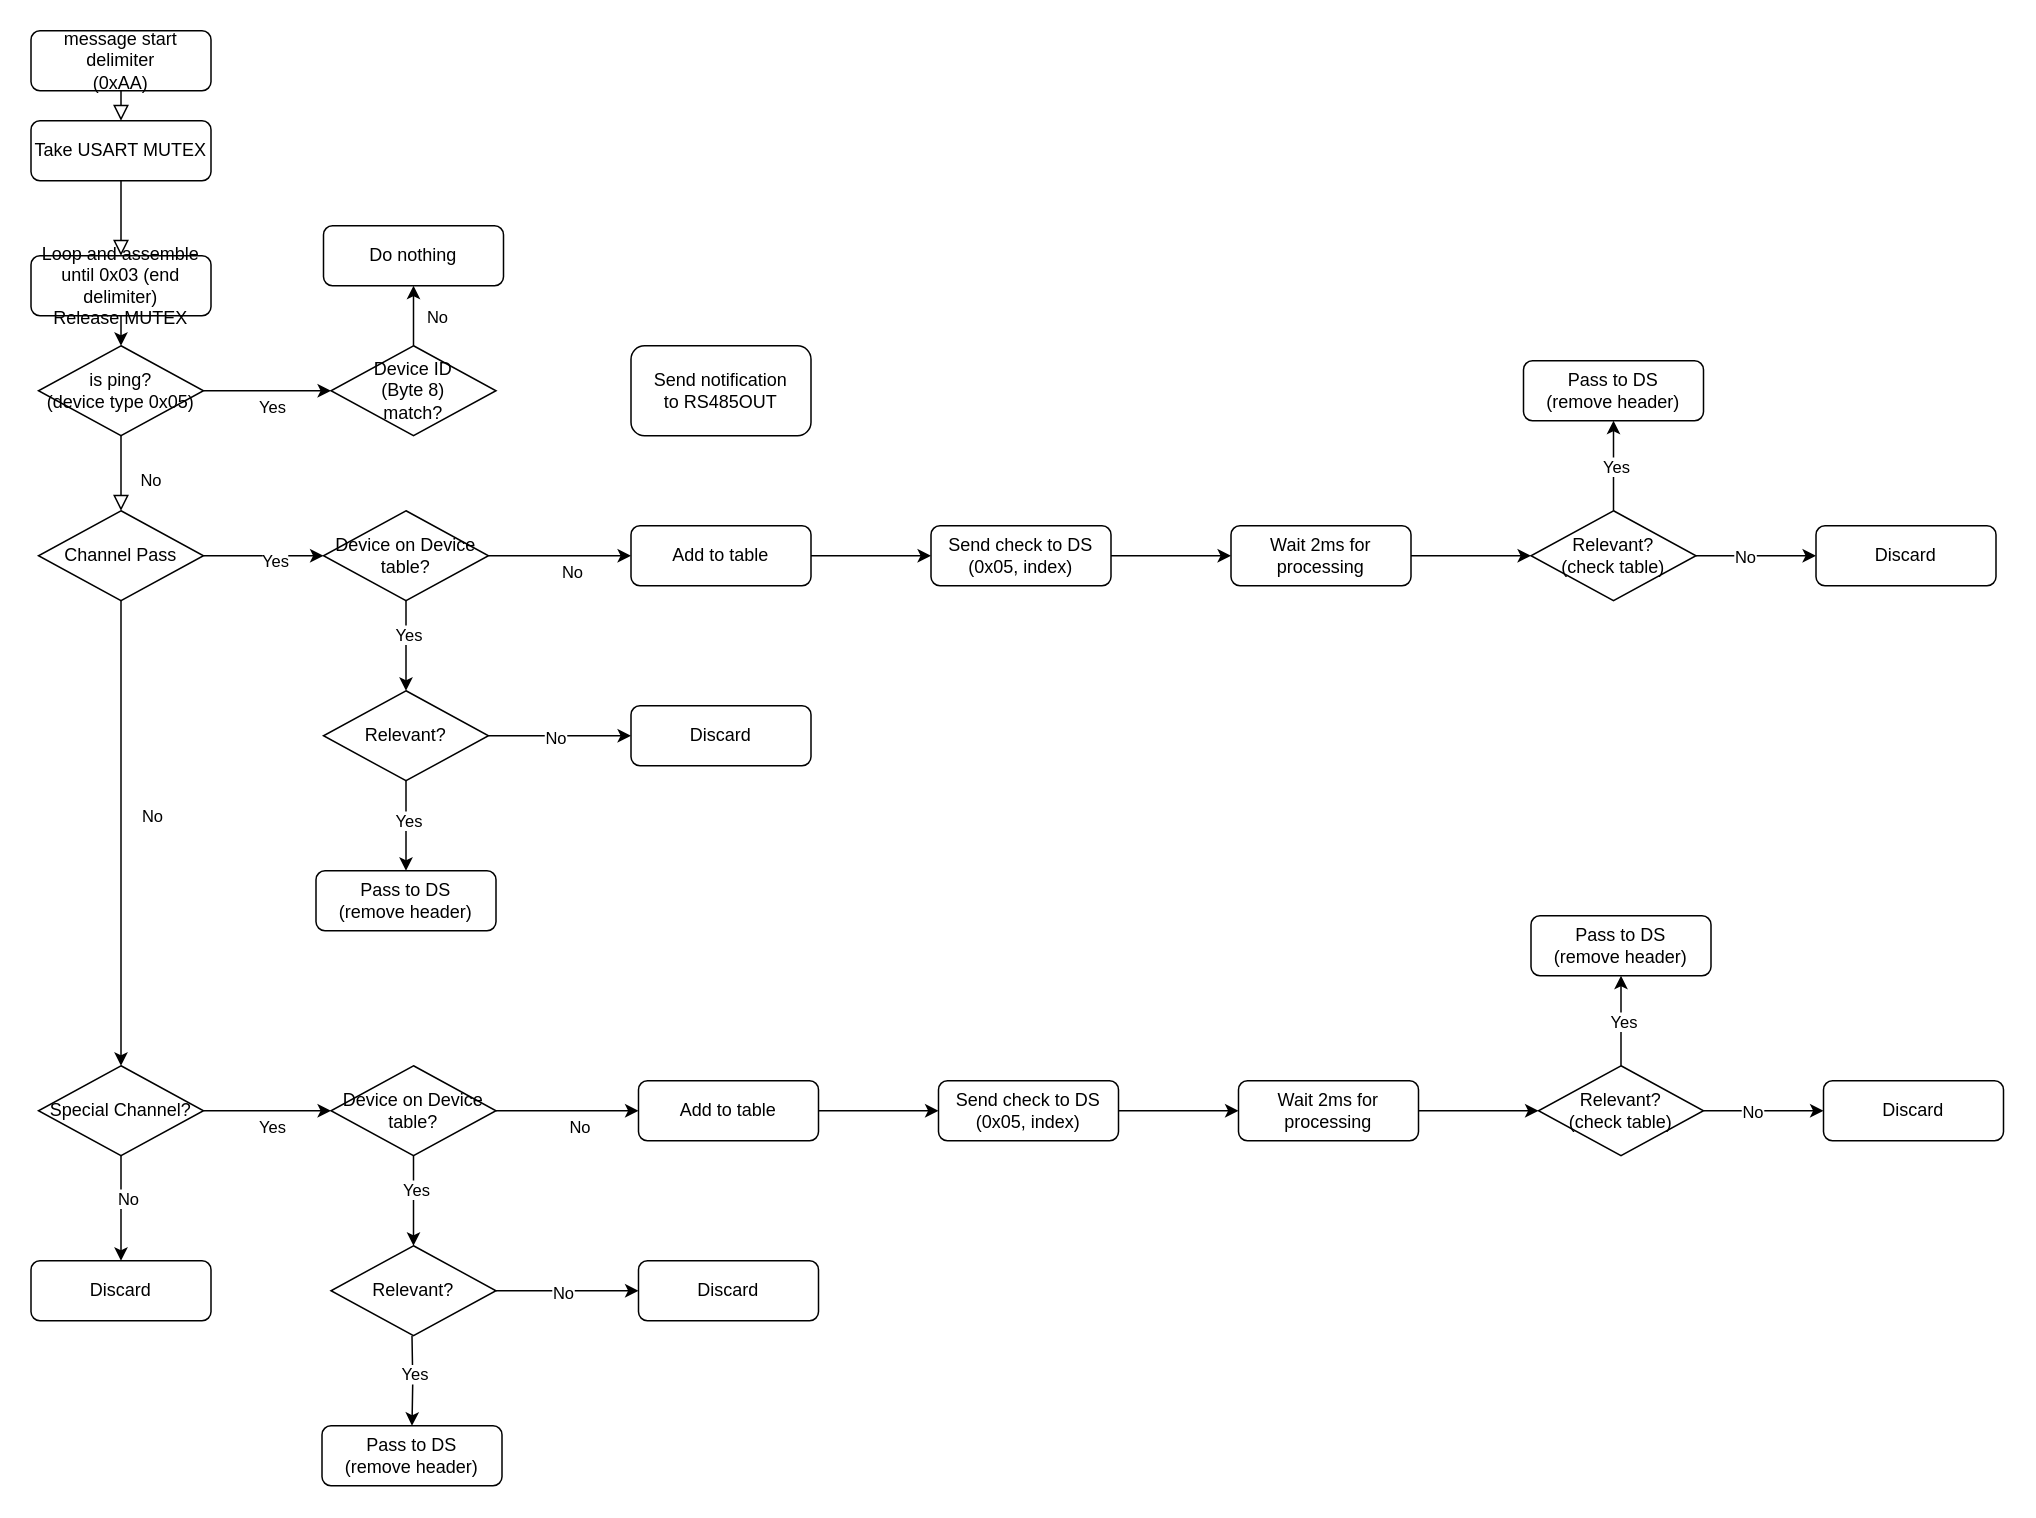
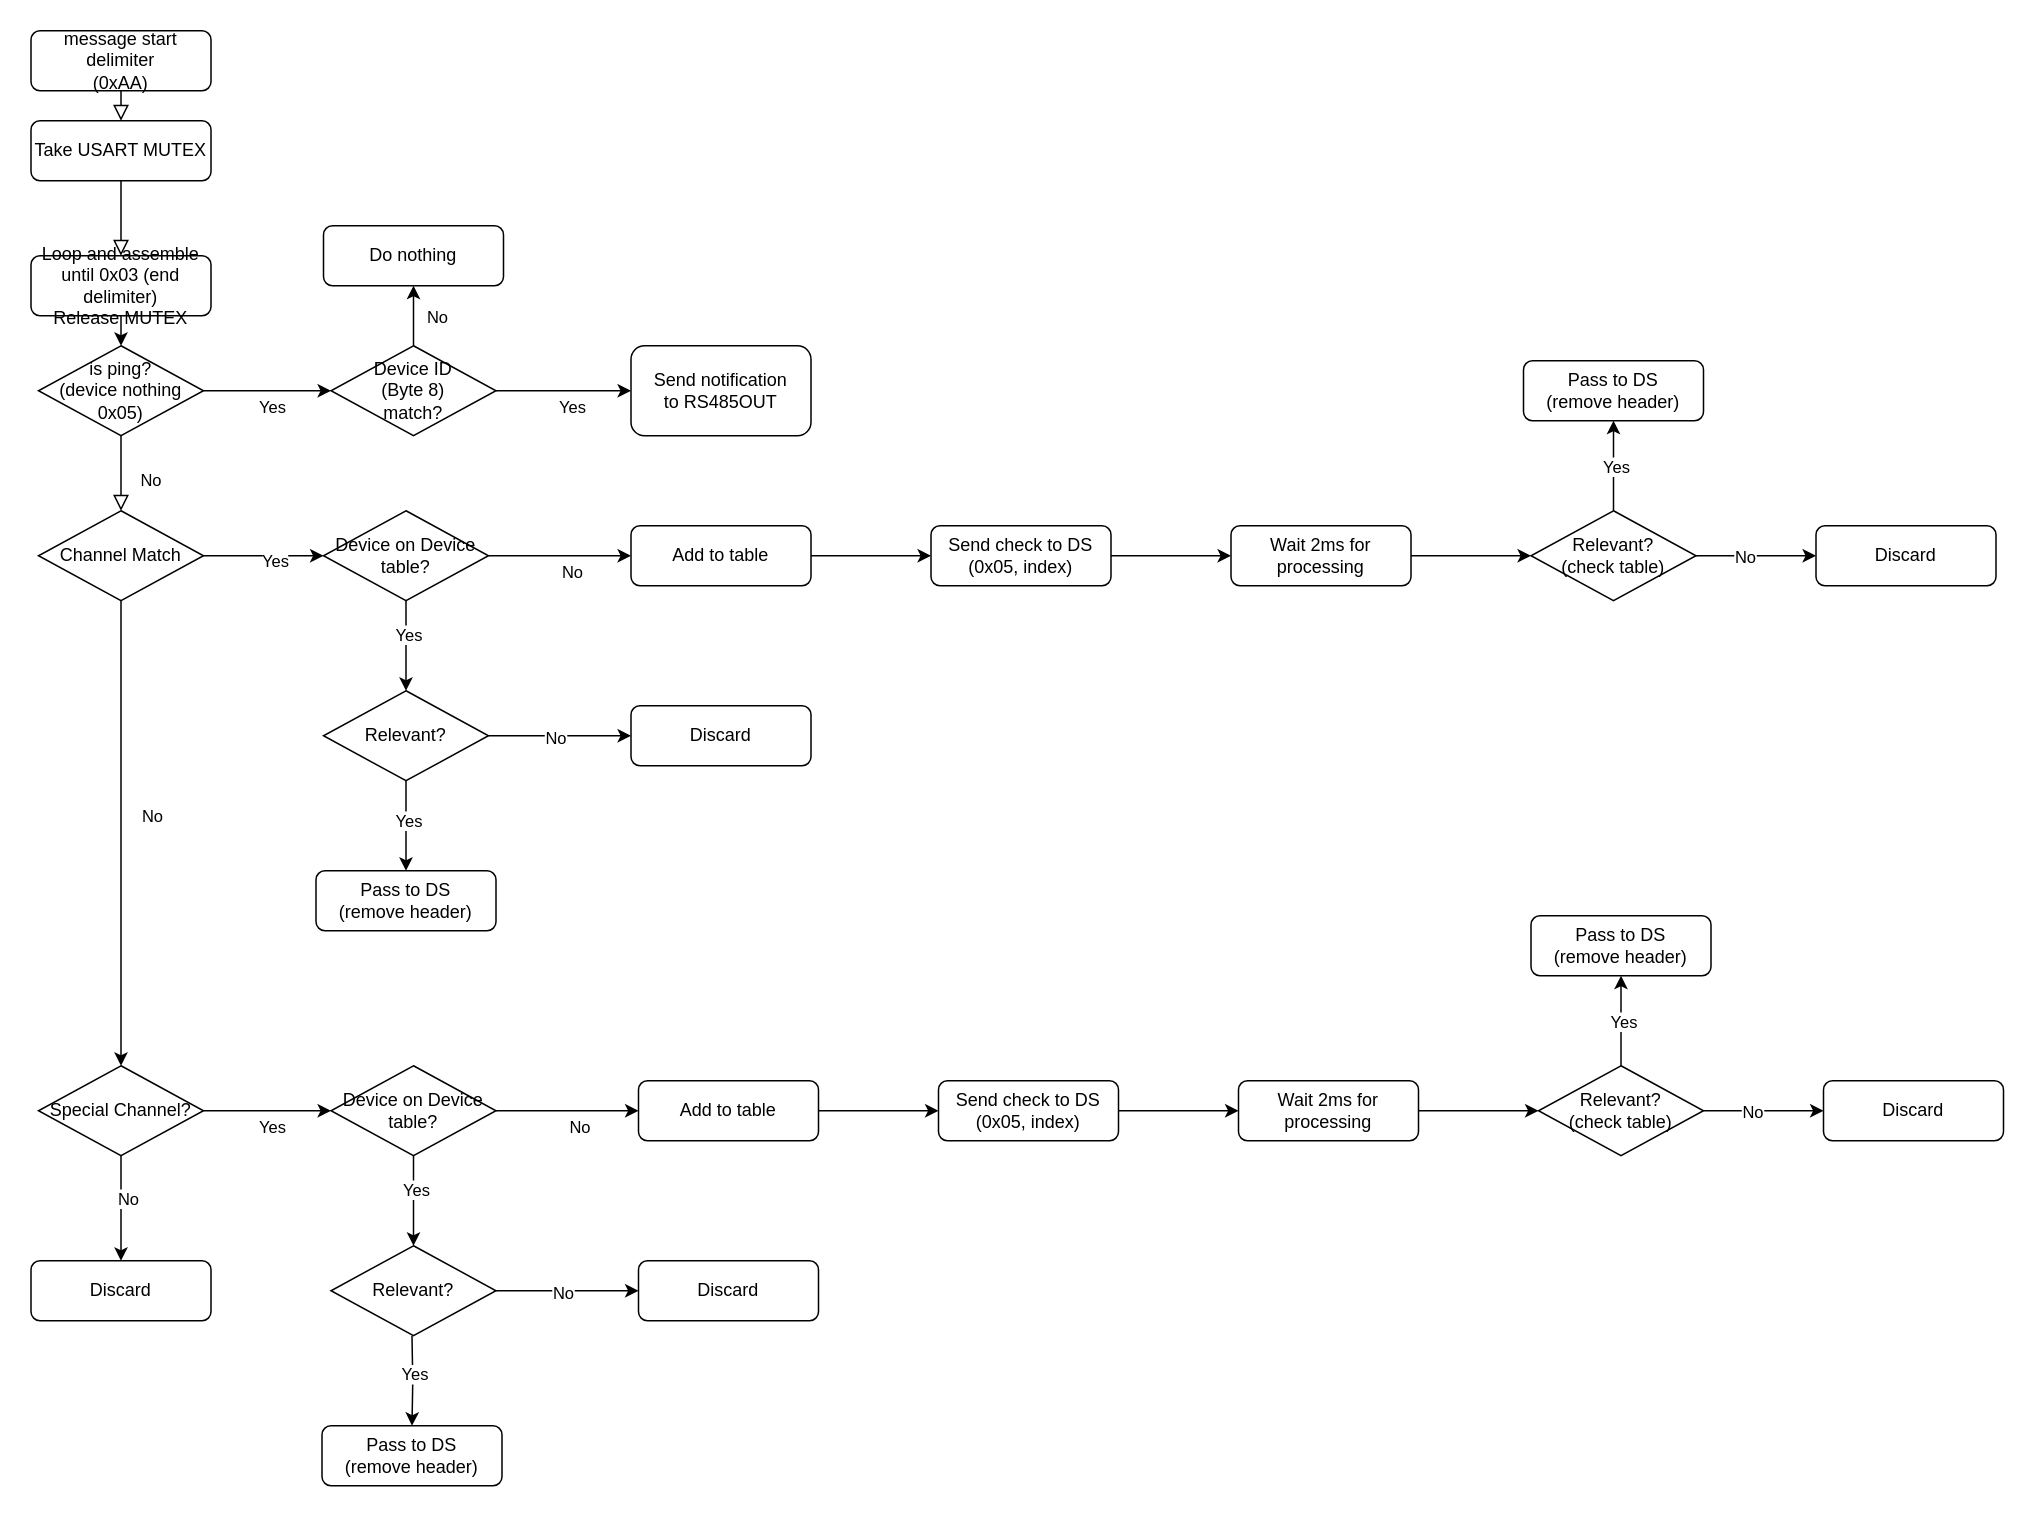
node "is ping? (device type 0x05)": label "is ping? (device type 0x05)" -> "is ping? (device nothing 0x05)"
edge "Device ID (Byte 8) match?" -> "Send notification to RS485OUT": added, label "Yes"
node "Channel Pass": label "Channel Pass" -> "Channel Match"
